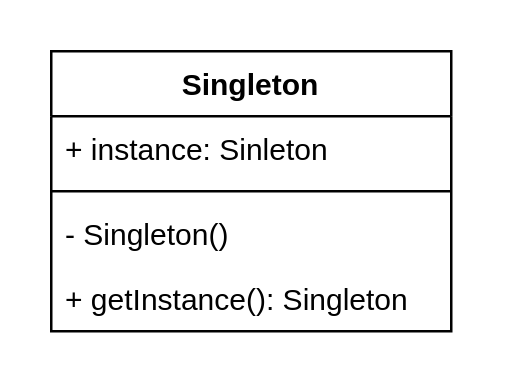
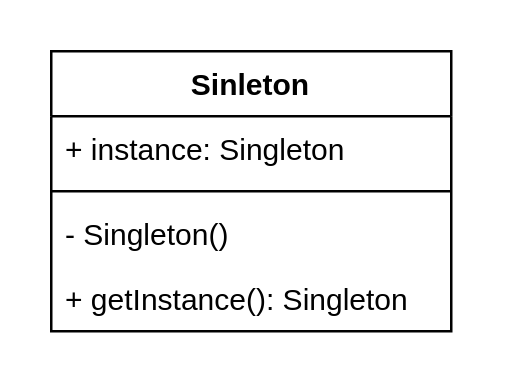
node "Singleton": label "Singleton" -> "Sinleton"
node "+ instance: Sinleton": label "+ instance: Sinleton" -> "+ instance: Singleton"
